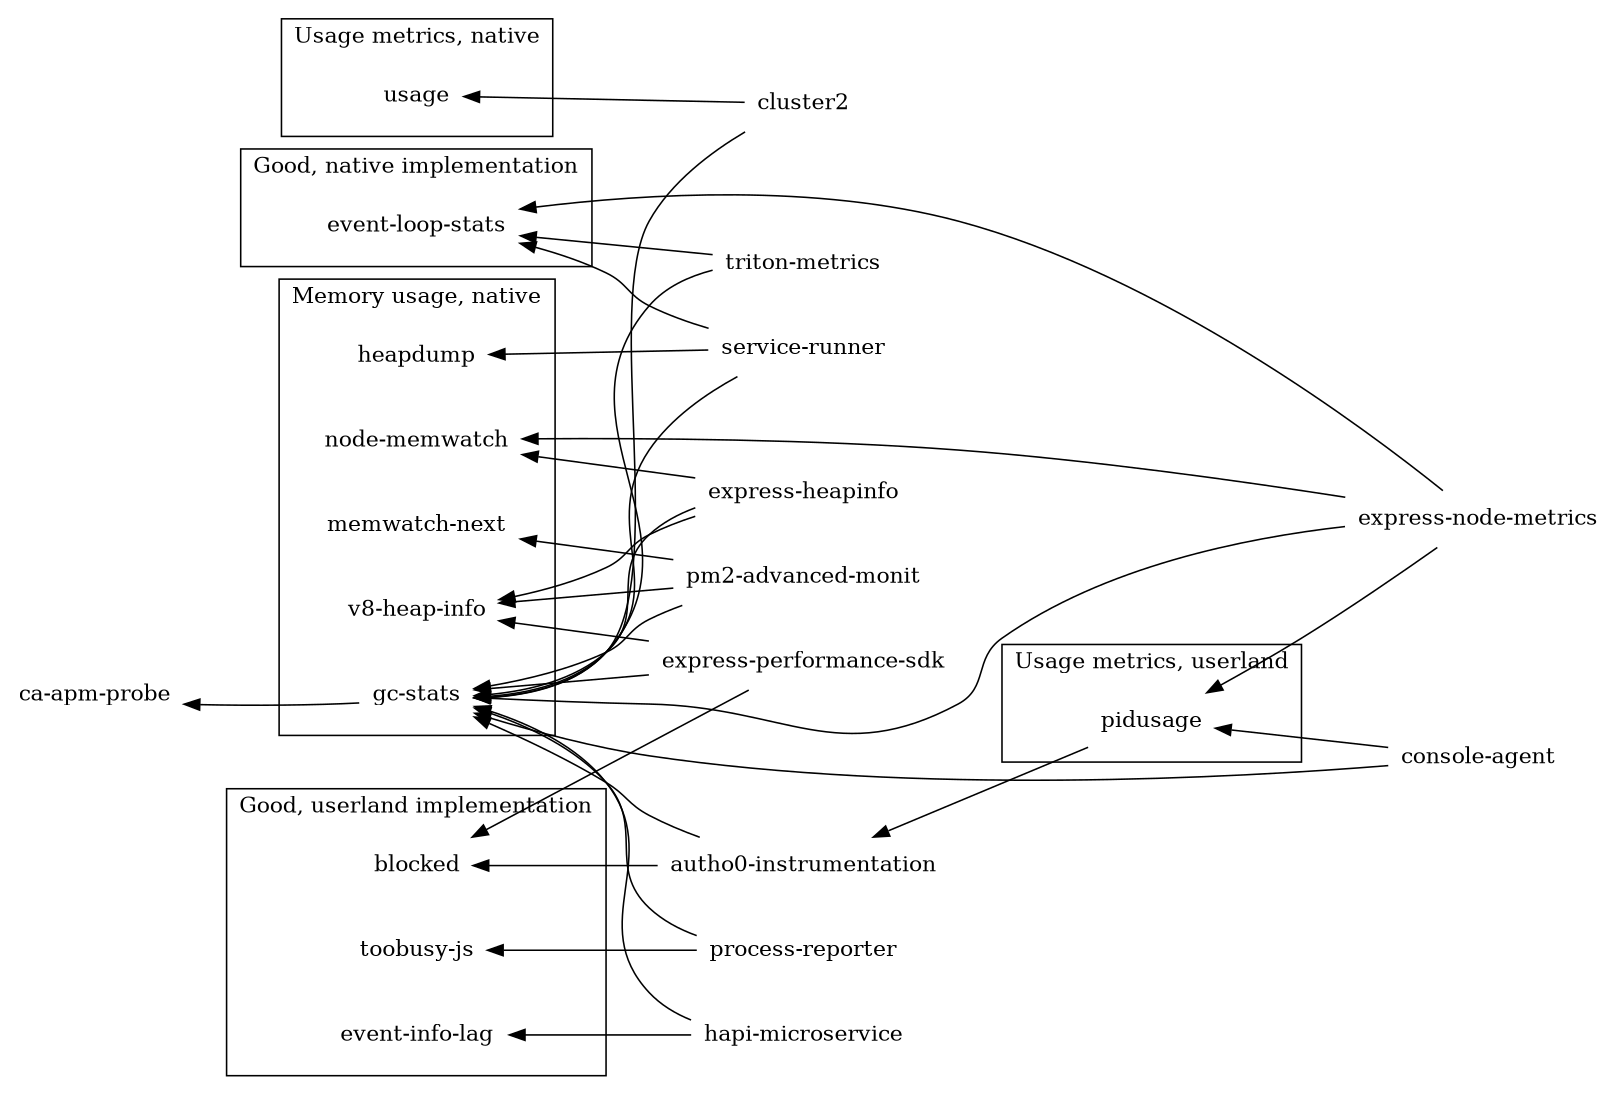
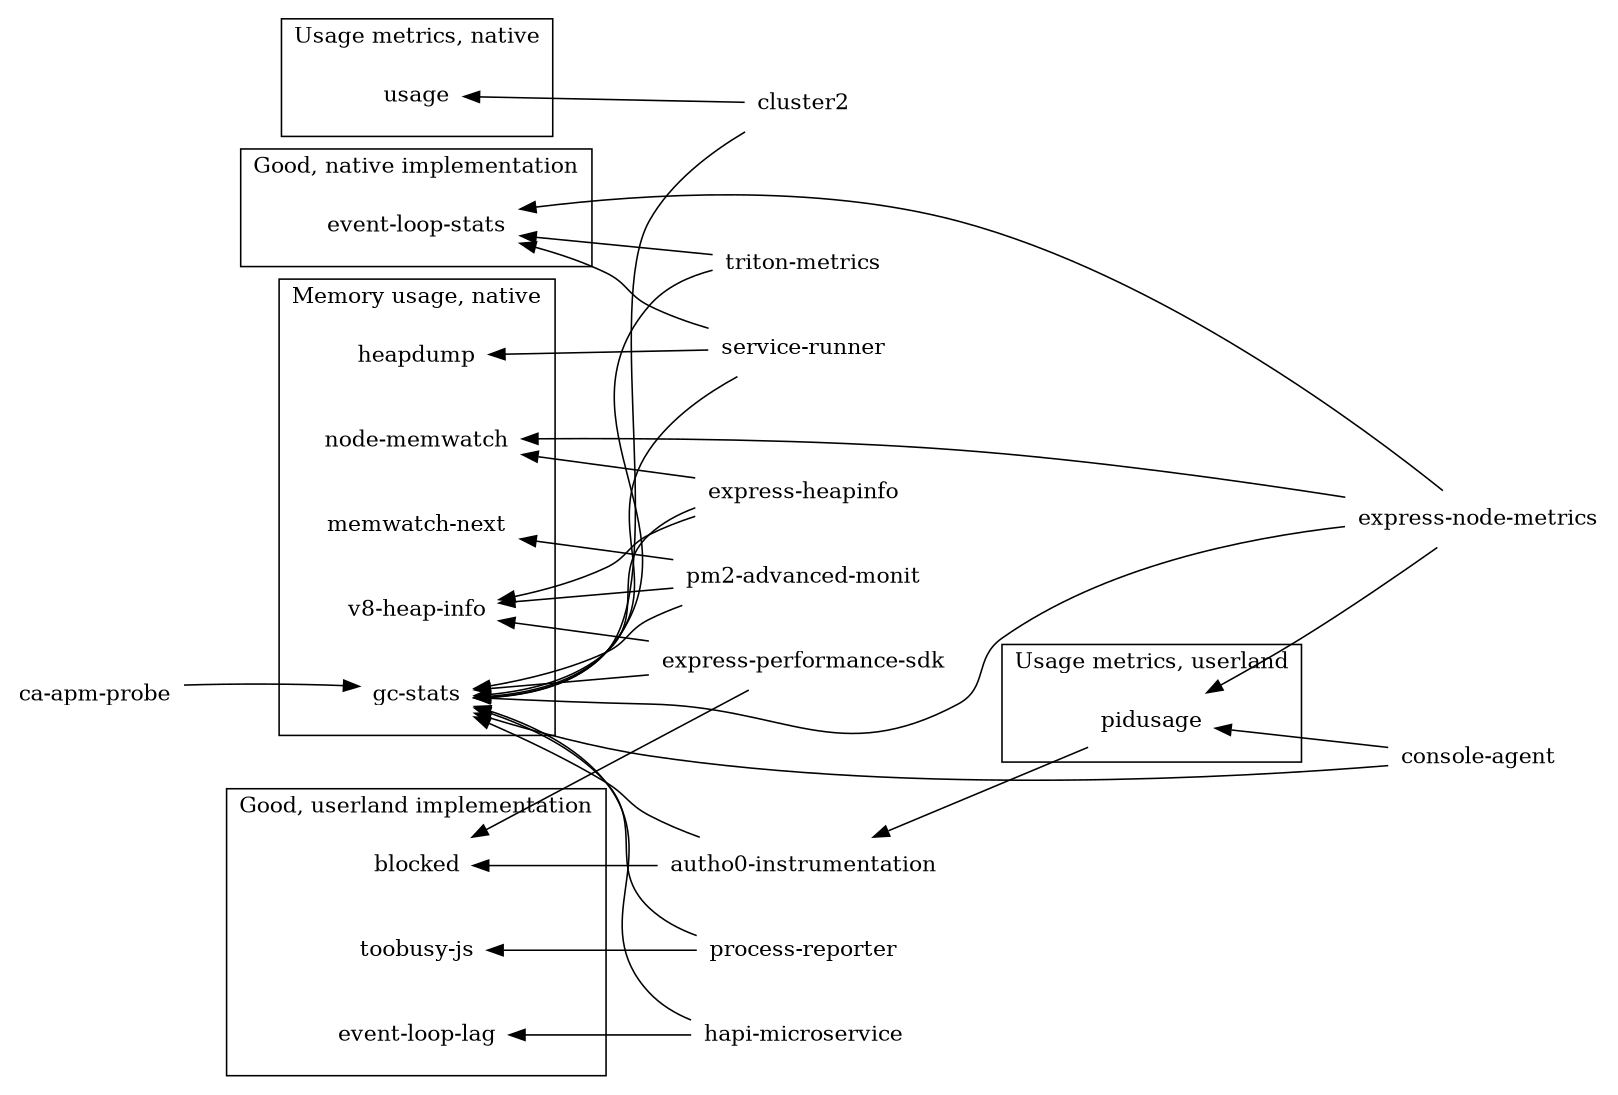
edge "gc-stats" -> "ca-apm-probe": reversed
node "event-info-lag": label "event-info-lag" -> "event-loop-lag"
